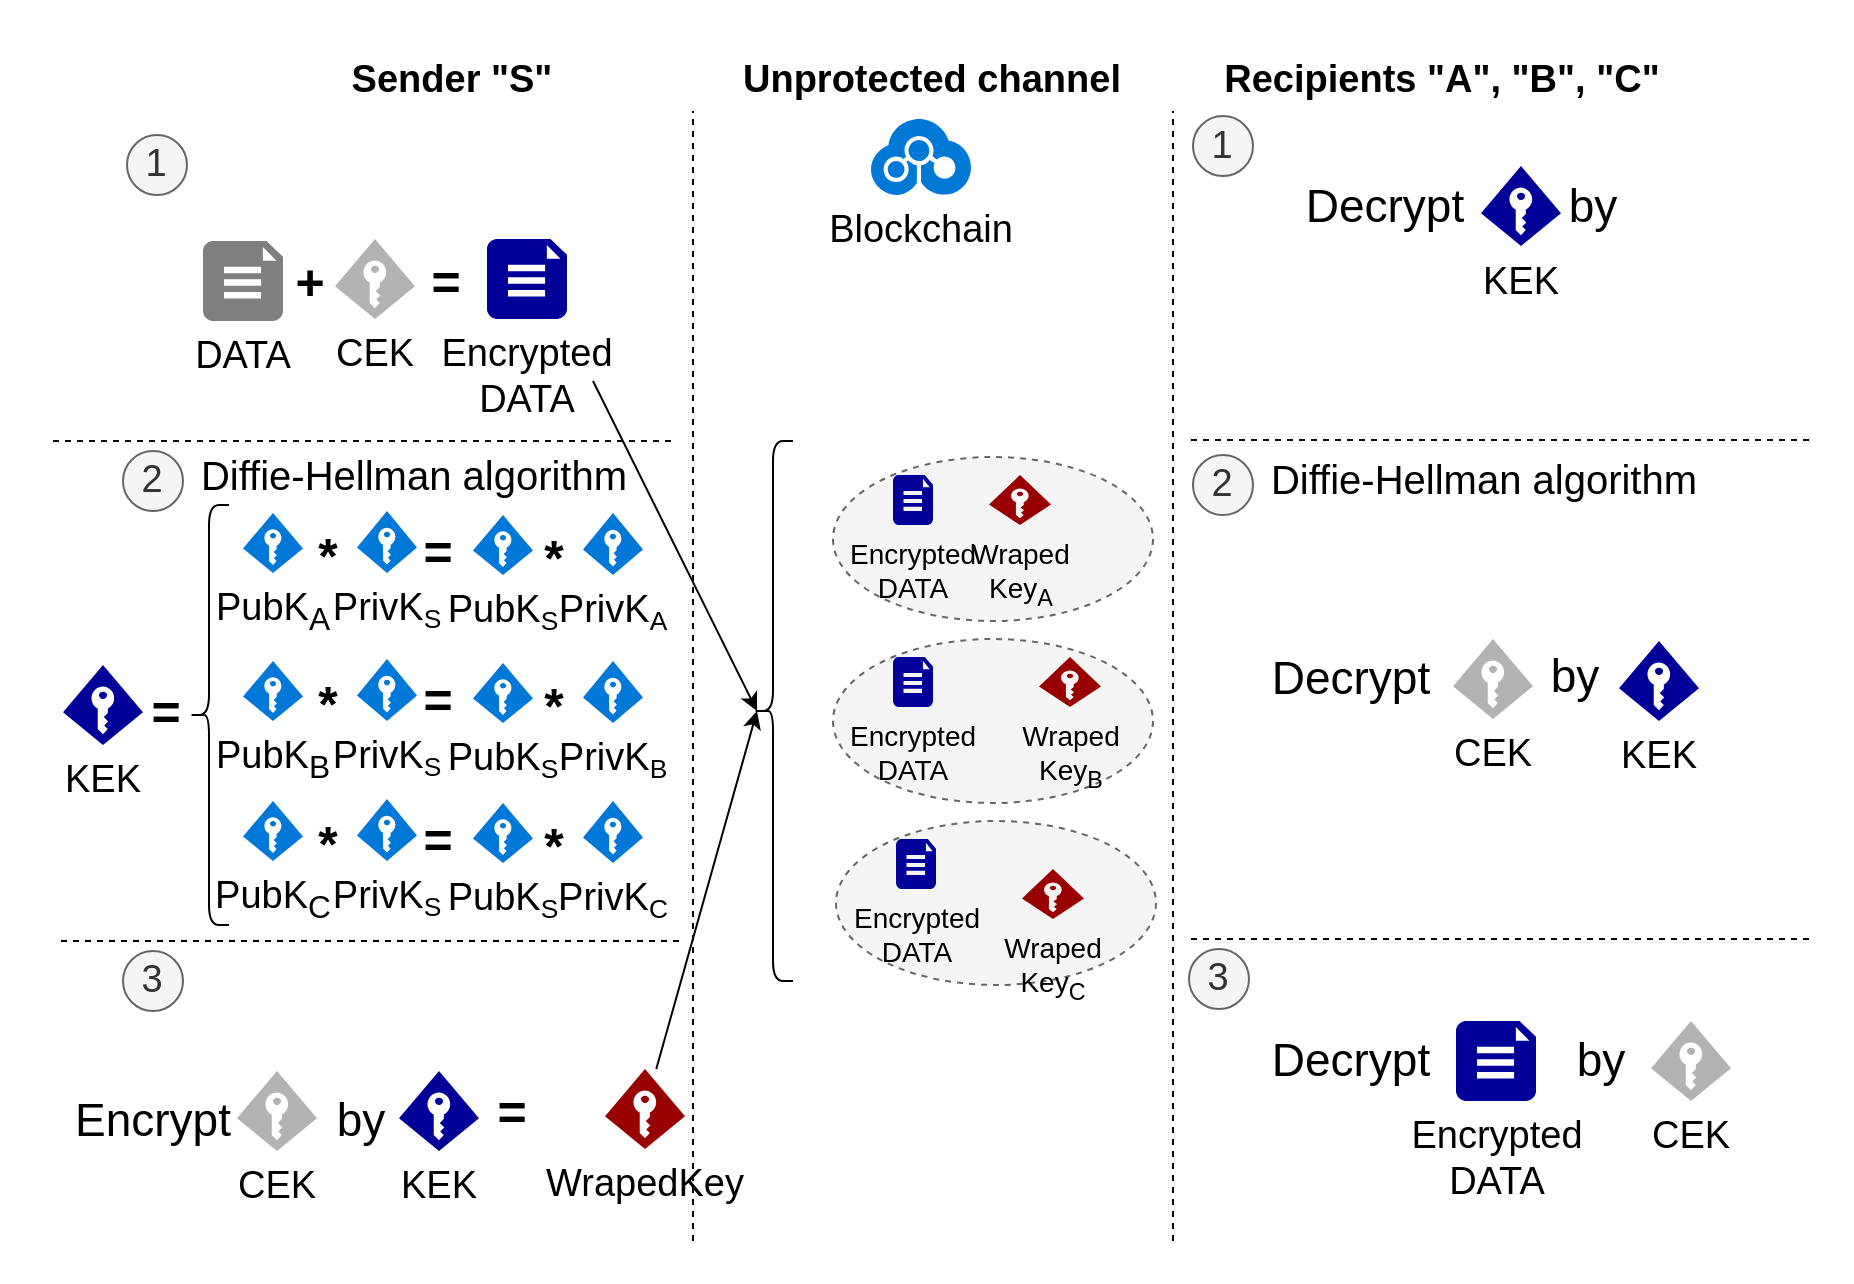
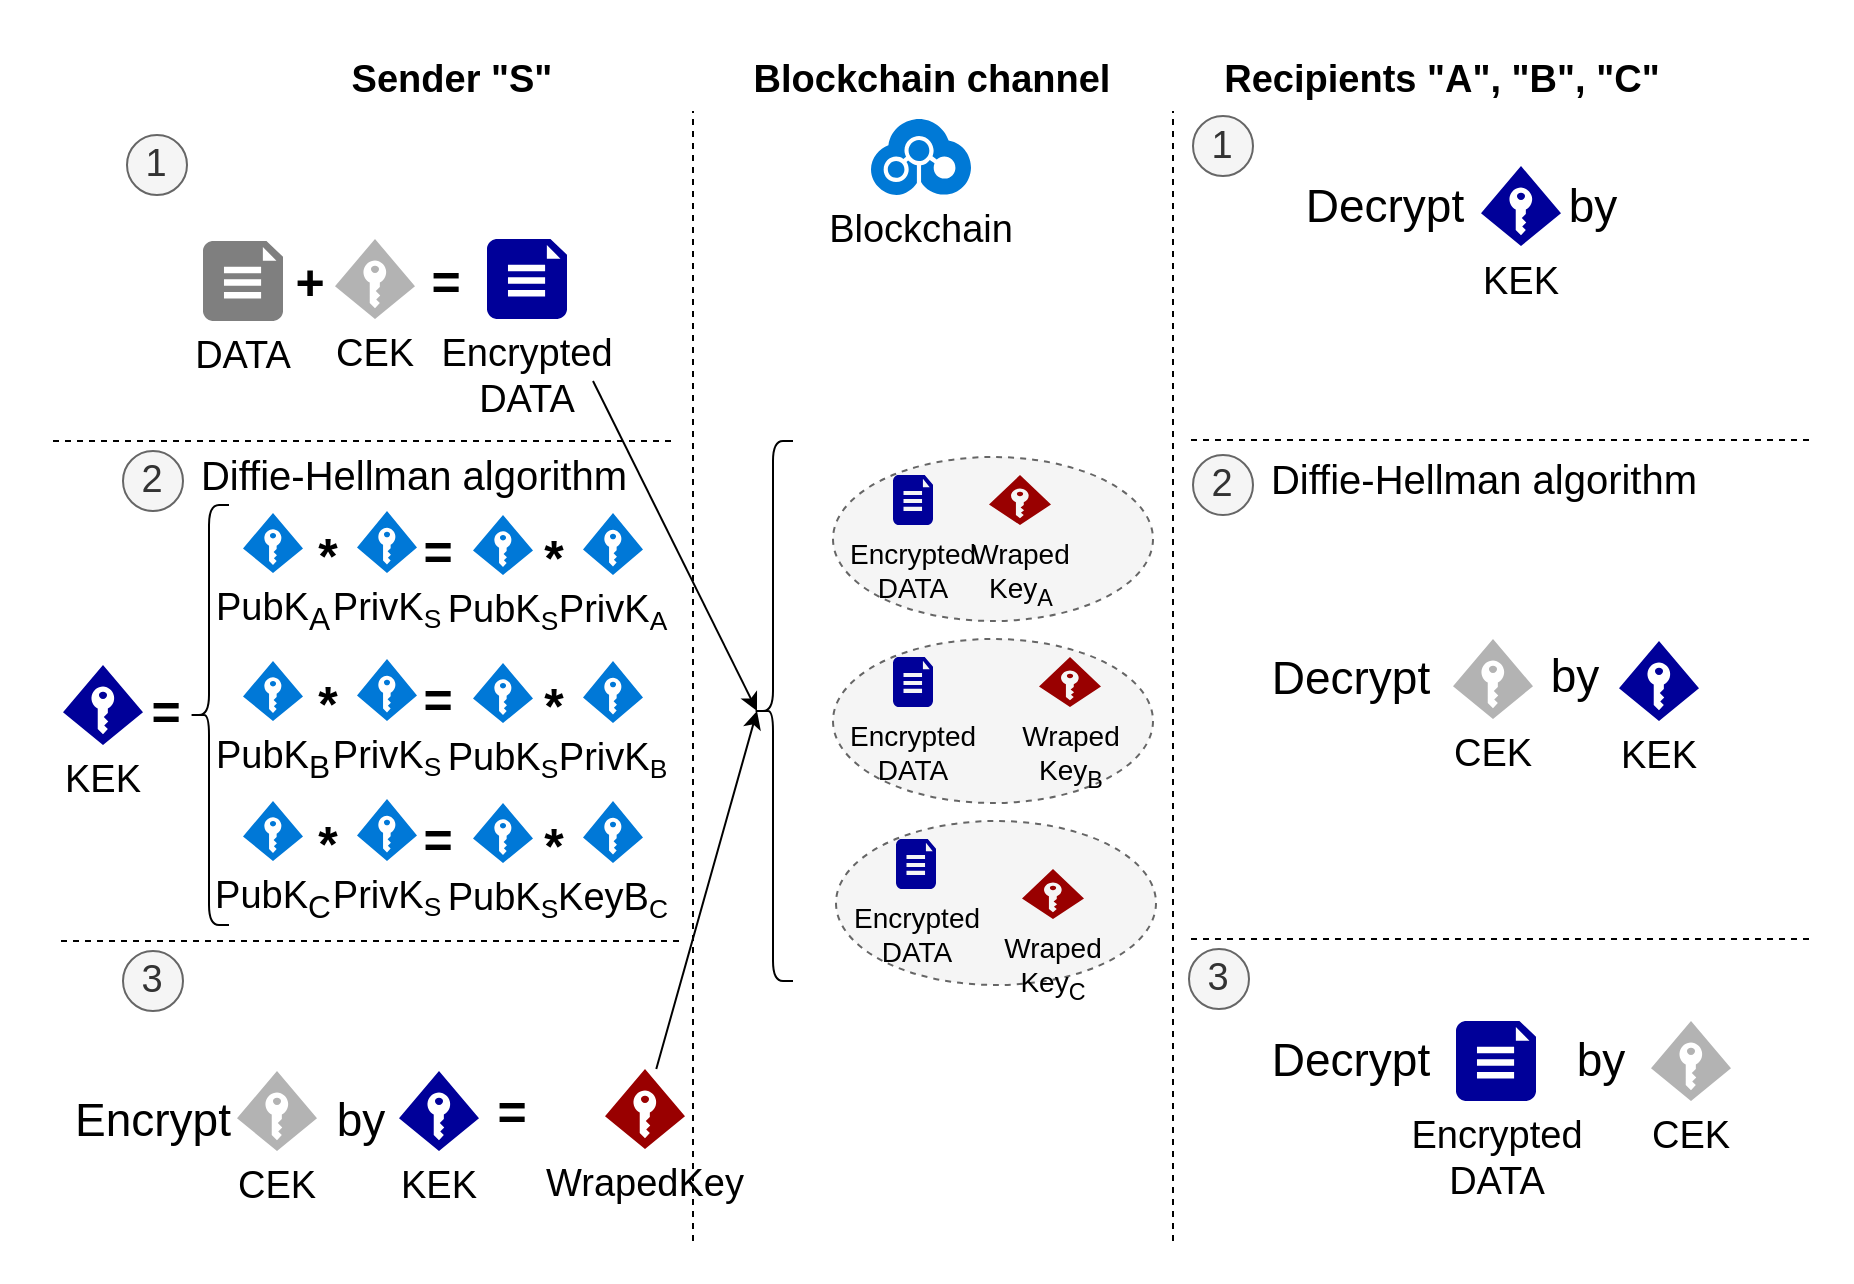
node "Unprotected channel": label "Unprotected channel" -> "Blockchain channel"
node "PrivKC": label "PrivKC" -> "KeyBC"
